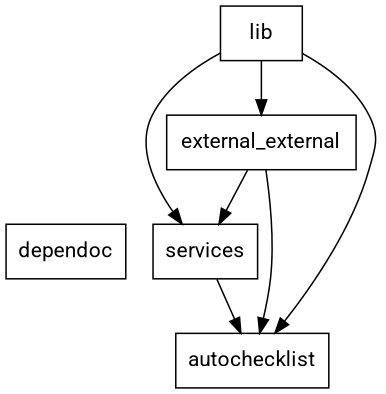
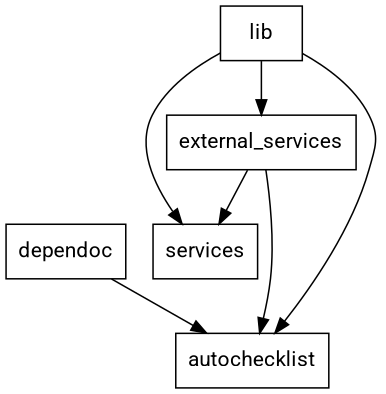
node "external_external": label "external_external" -> "external_services"
edge "services" -> "autochecklist": now "dependoc" -> "autochecklist"
